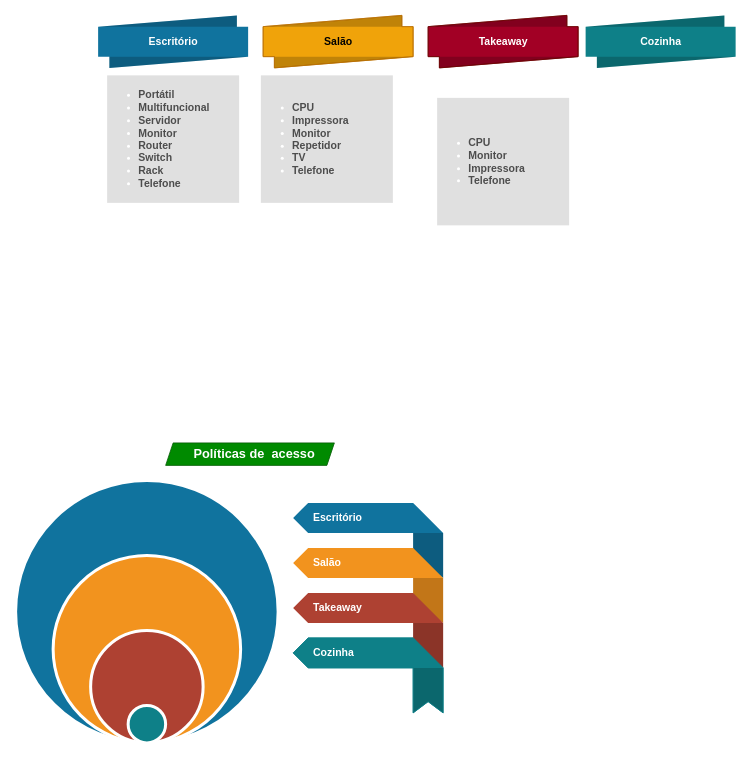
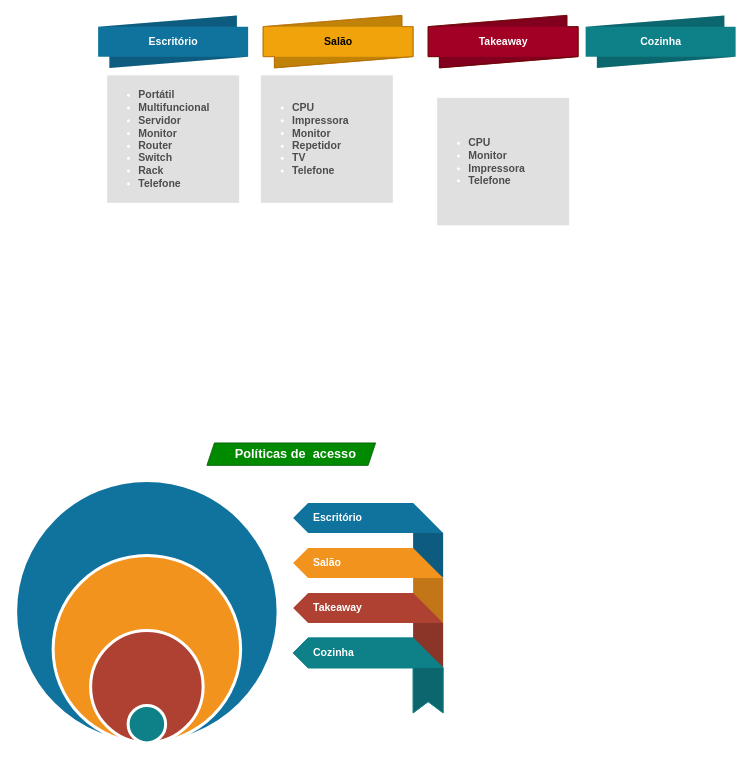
node "Políticas de acesso": moved (250, 454) -> (291, 454)
